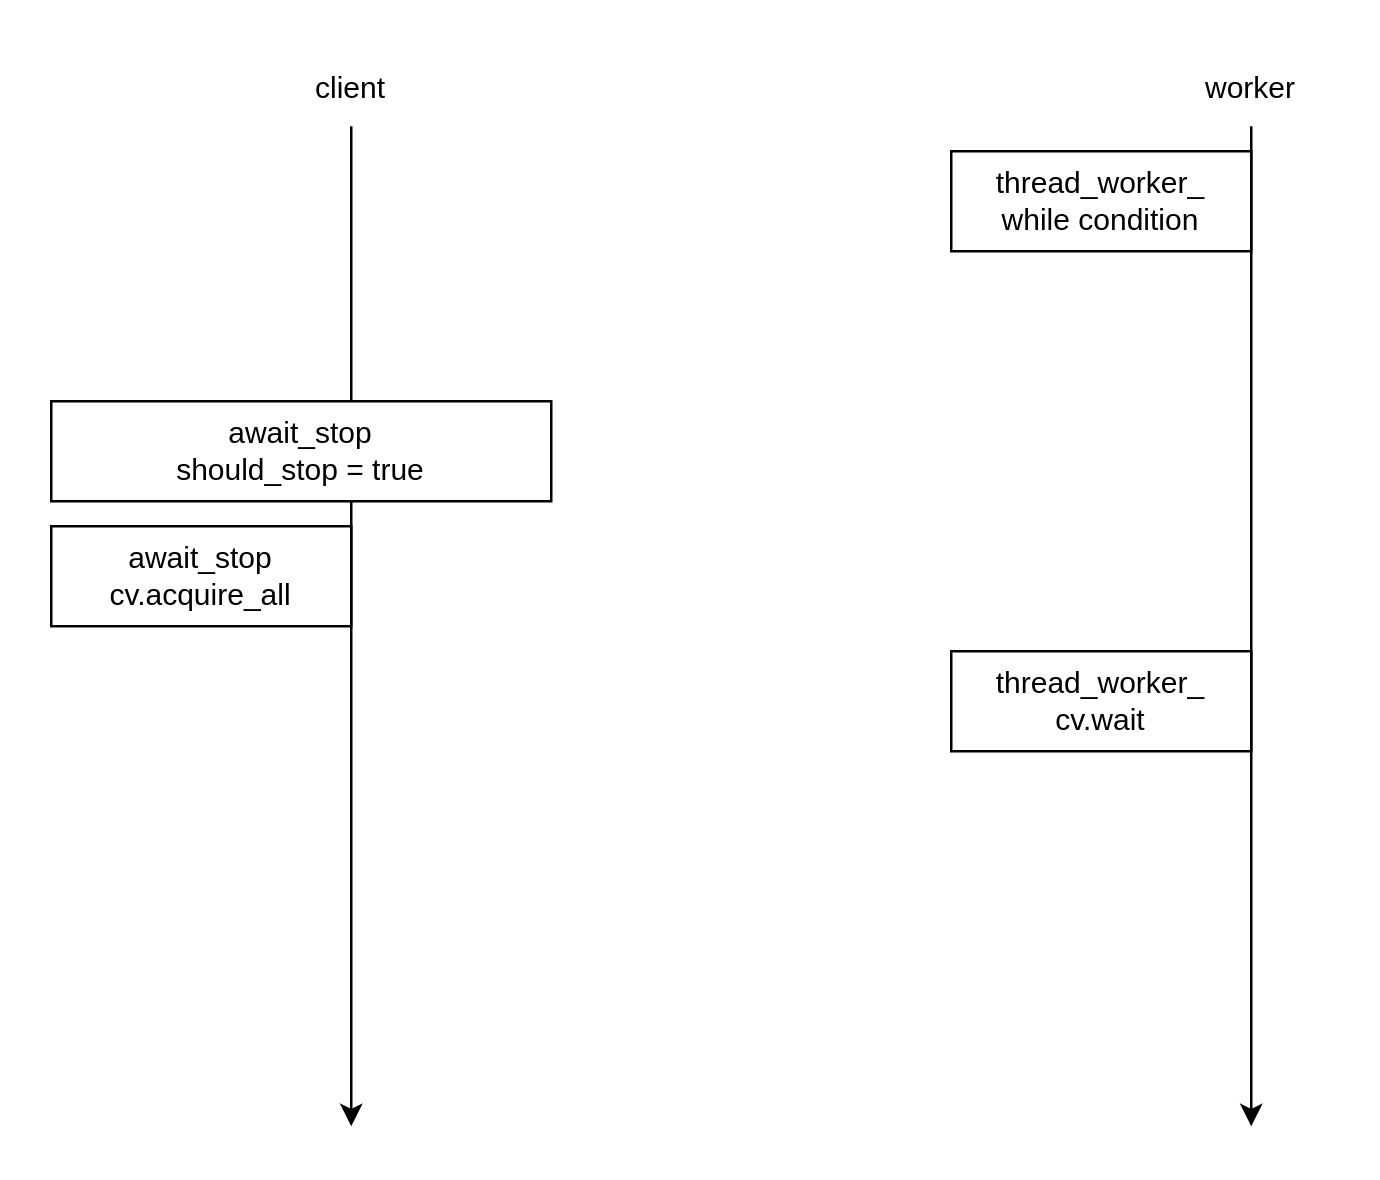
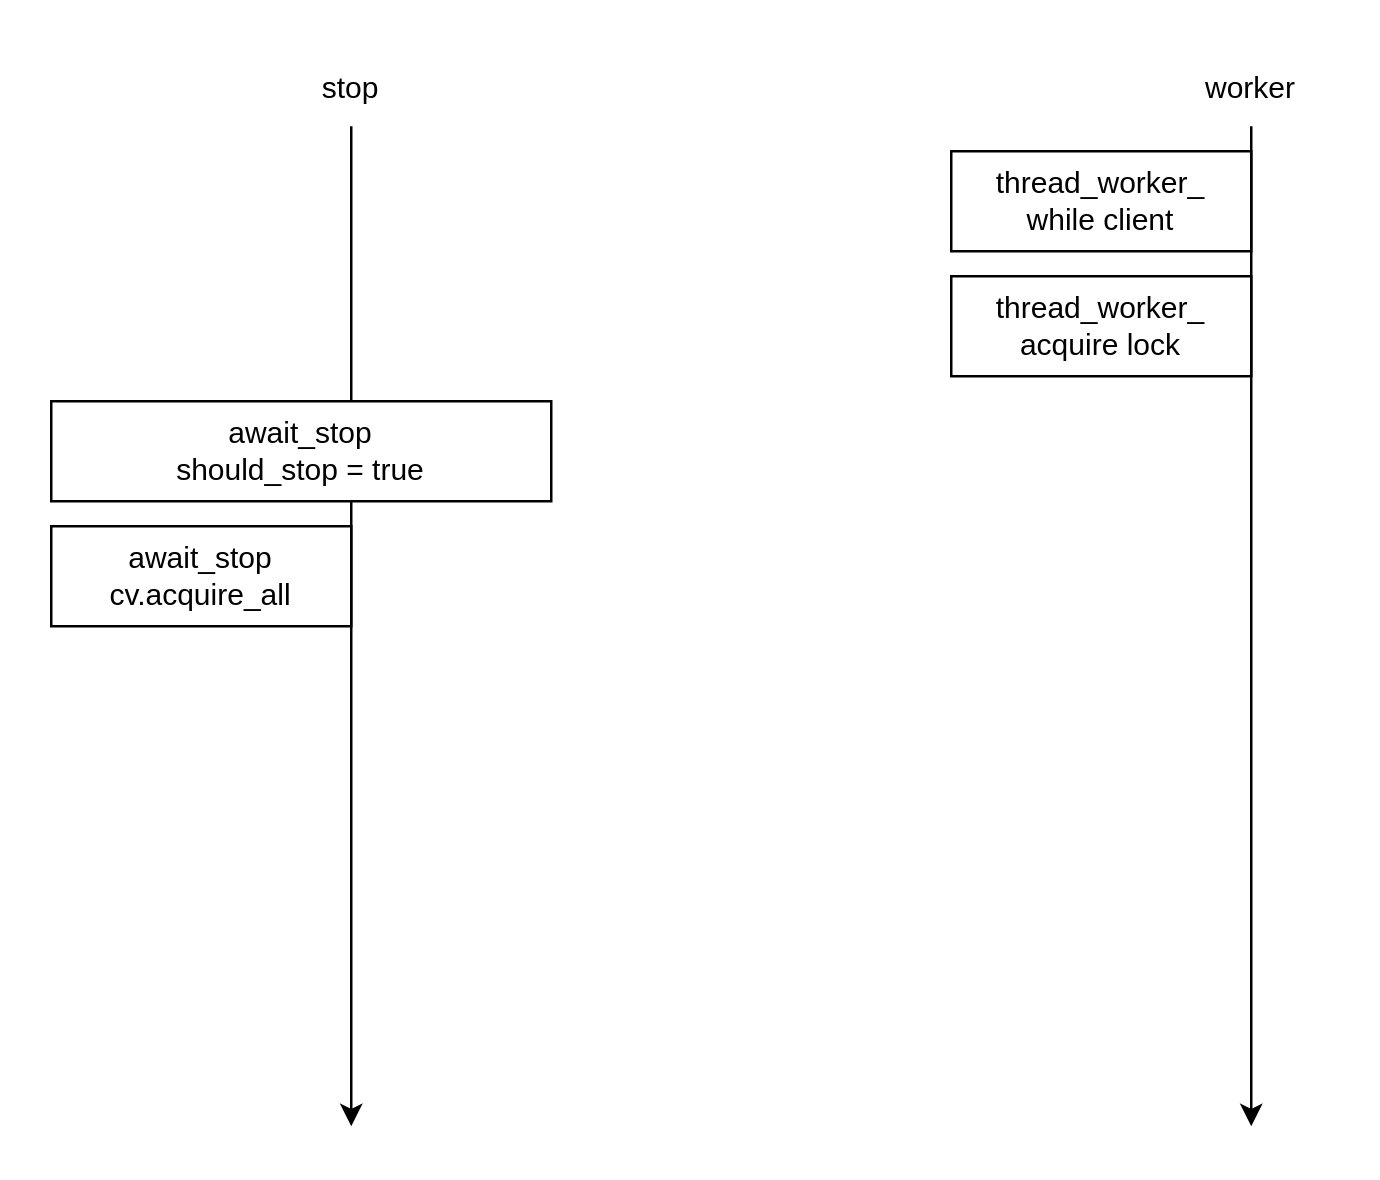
node "client": label "client" -> "stop"
node "thread_worker_ while condition": label "thread_worker_ while condition" -> "thread_worker_ while client"
node "thread_worker_ acquire lock": added
node "thread_worker_ cv.wait": removed
